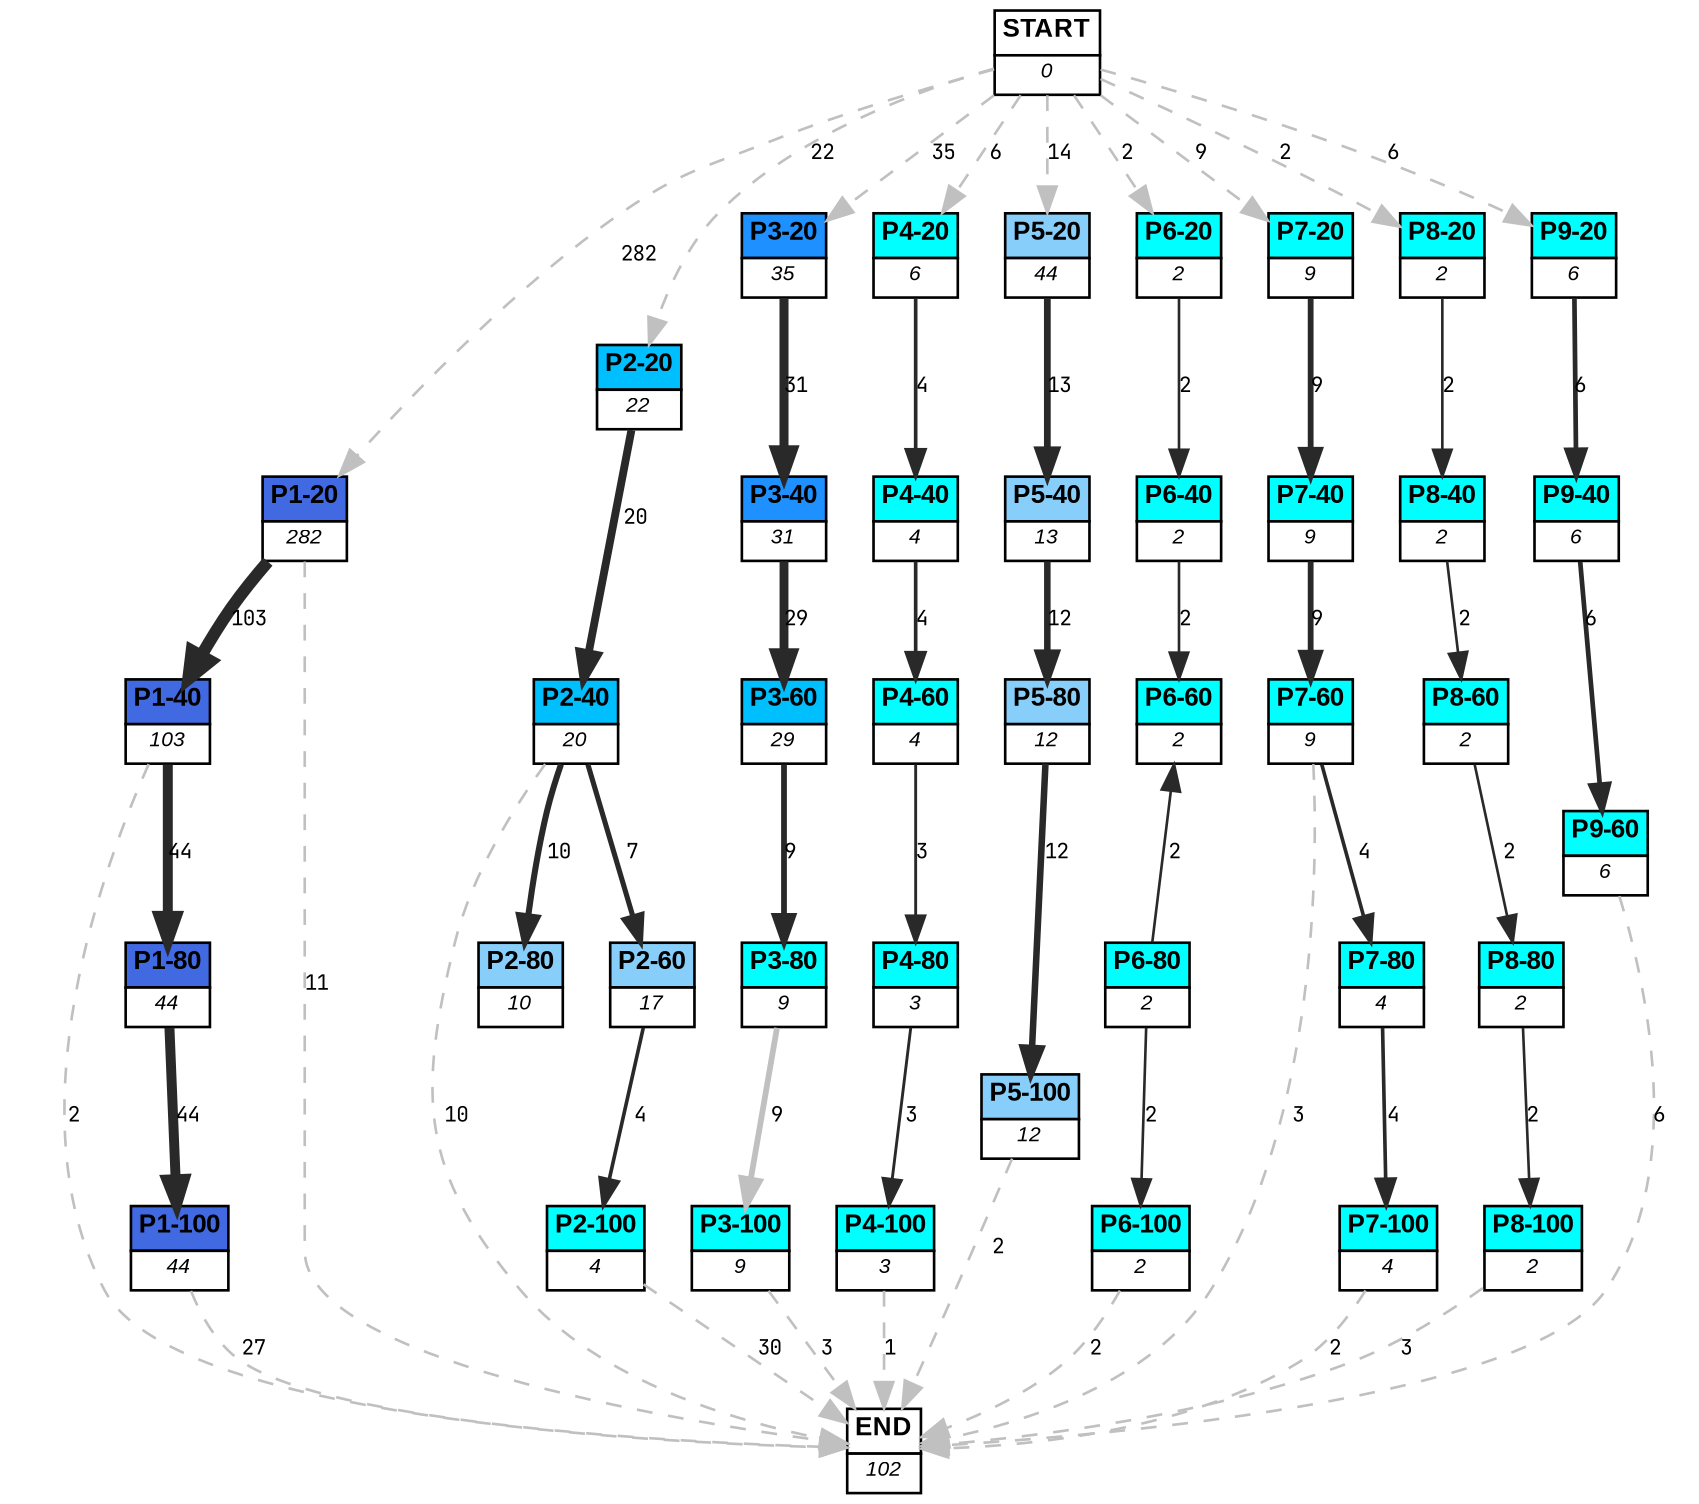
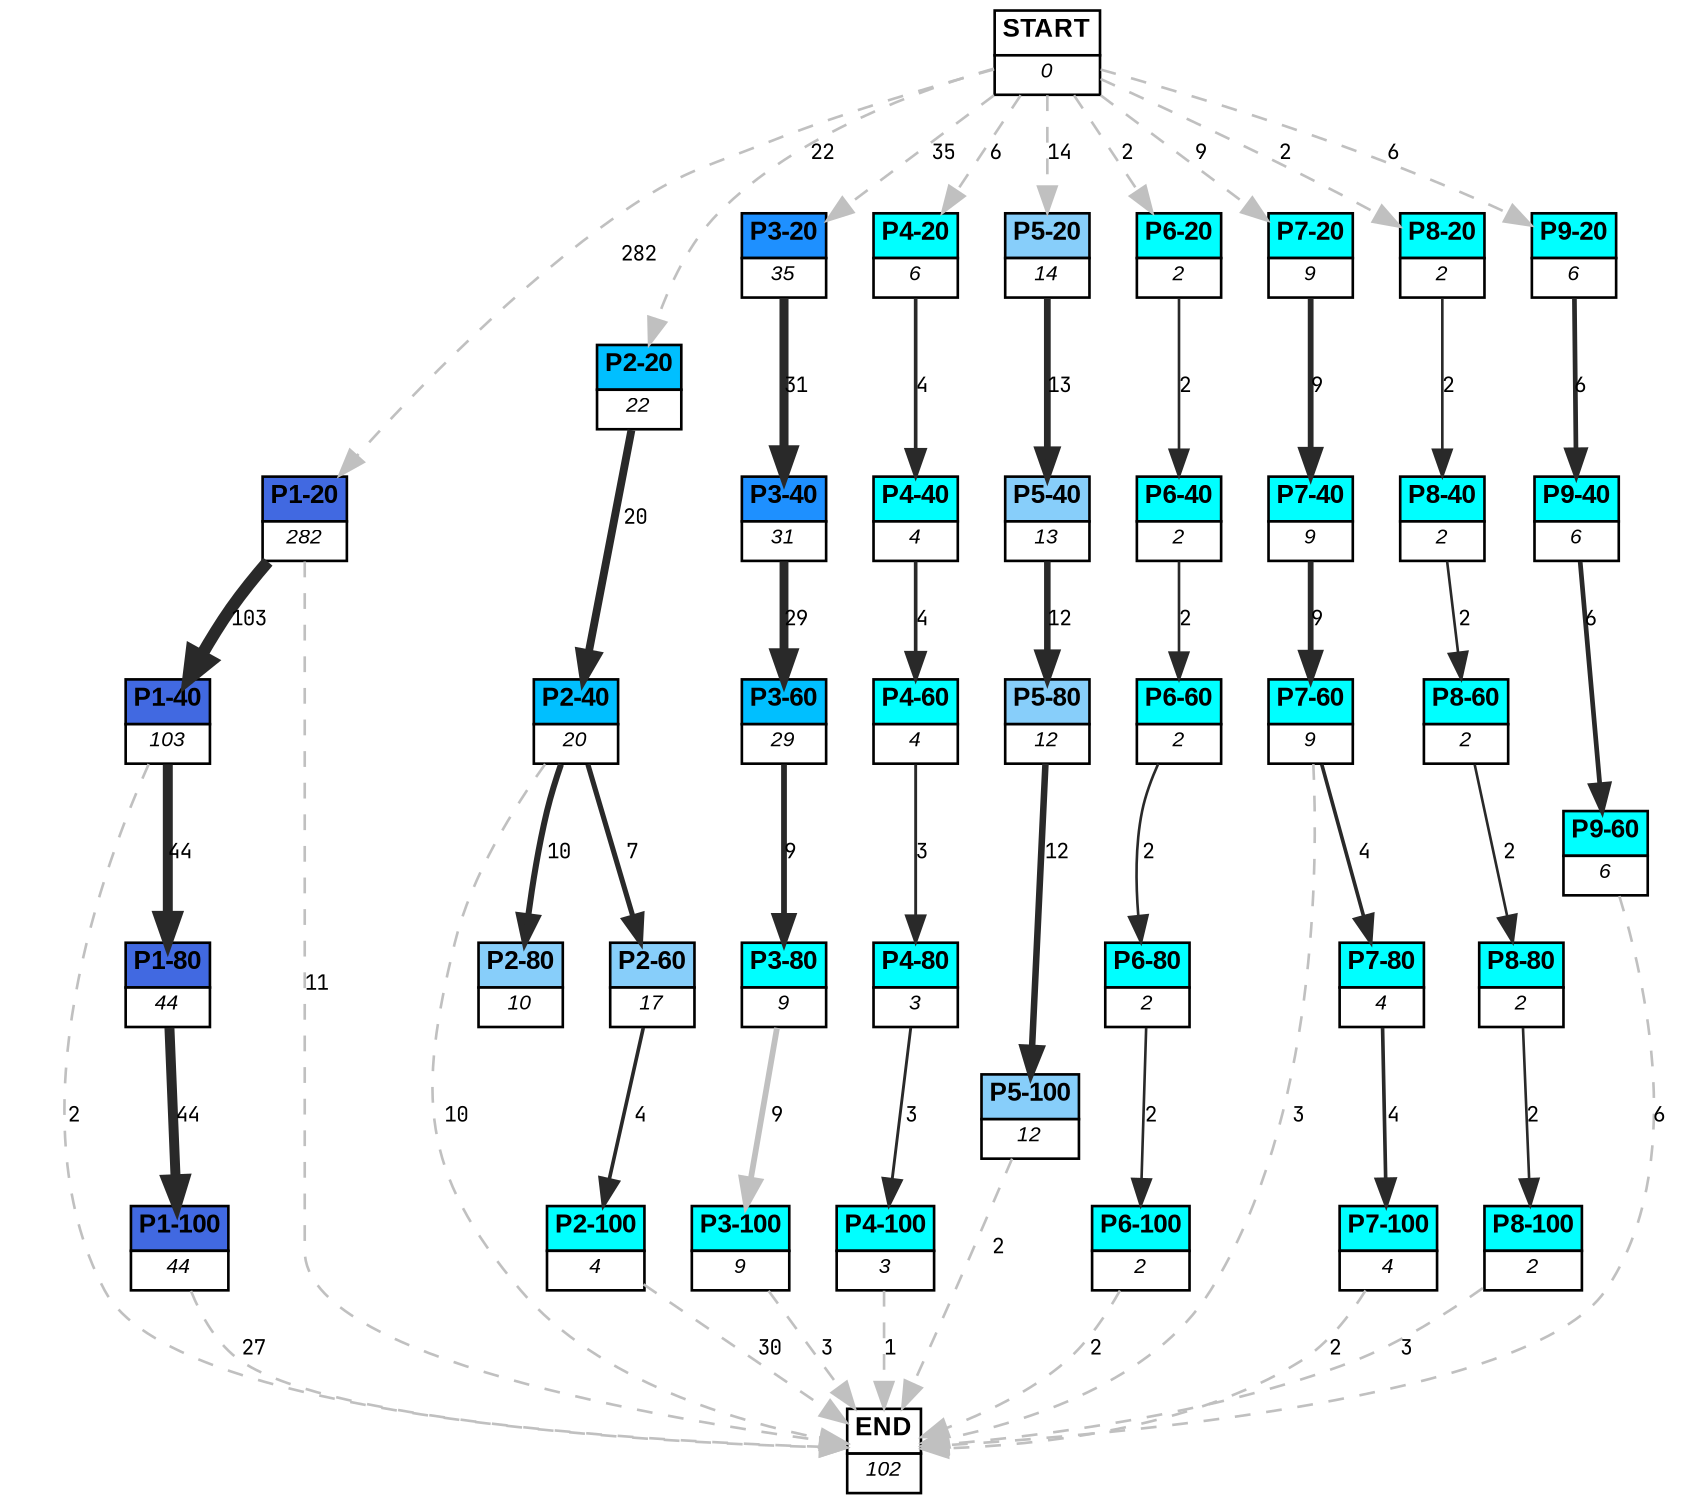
node "P5-20": text "44" -> "14"
edge "P6-80" -> "P6-60": reversed
